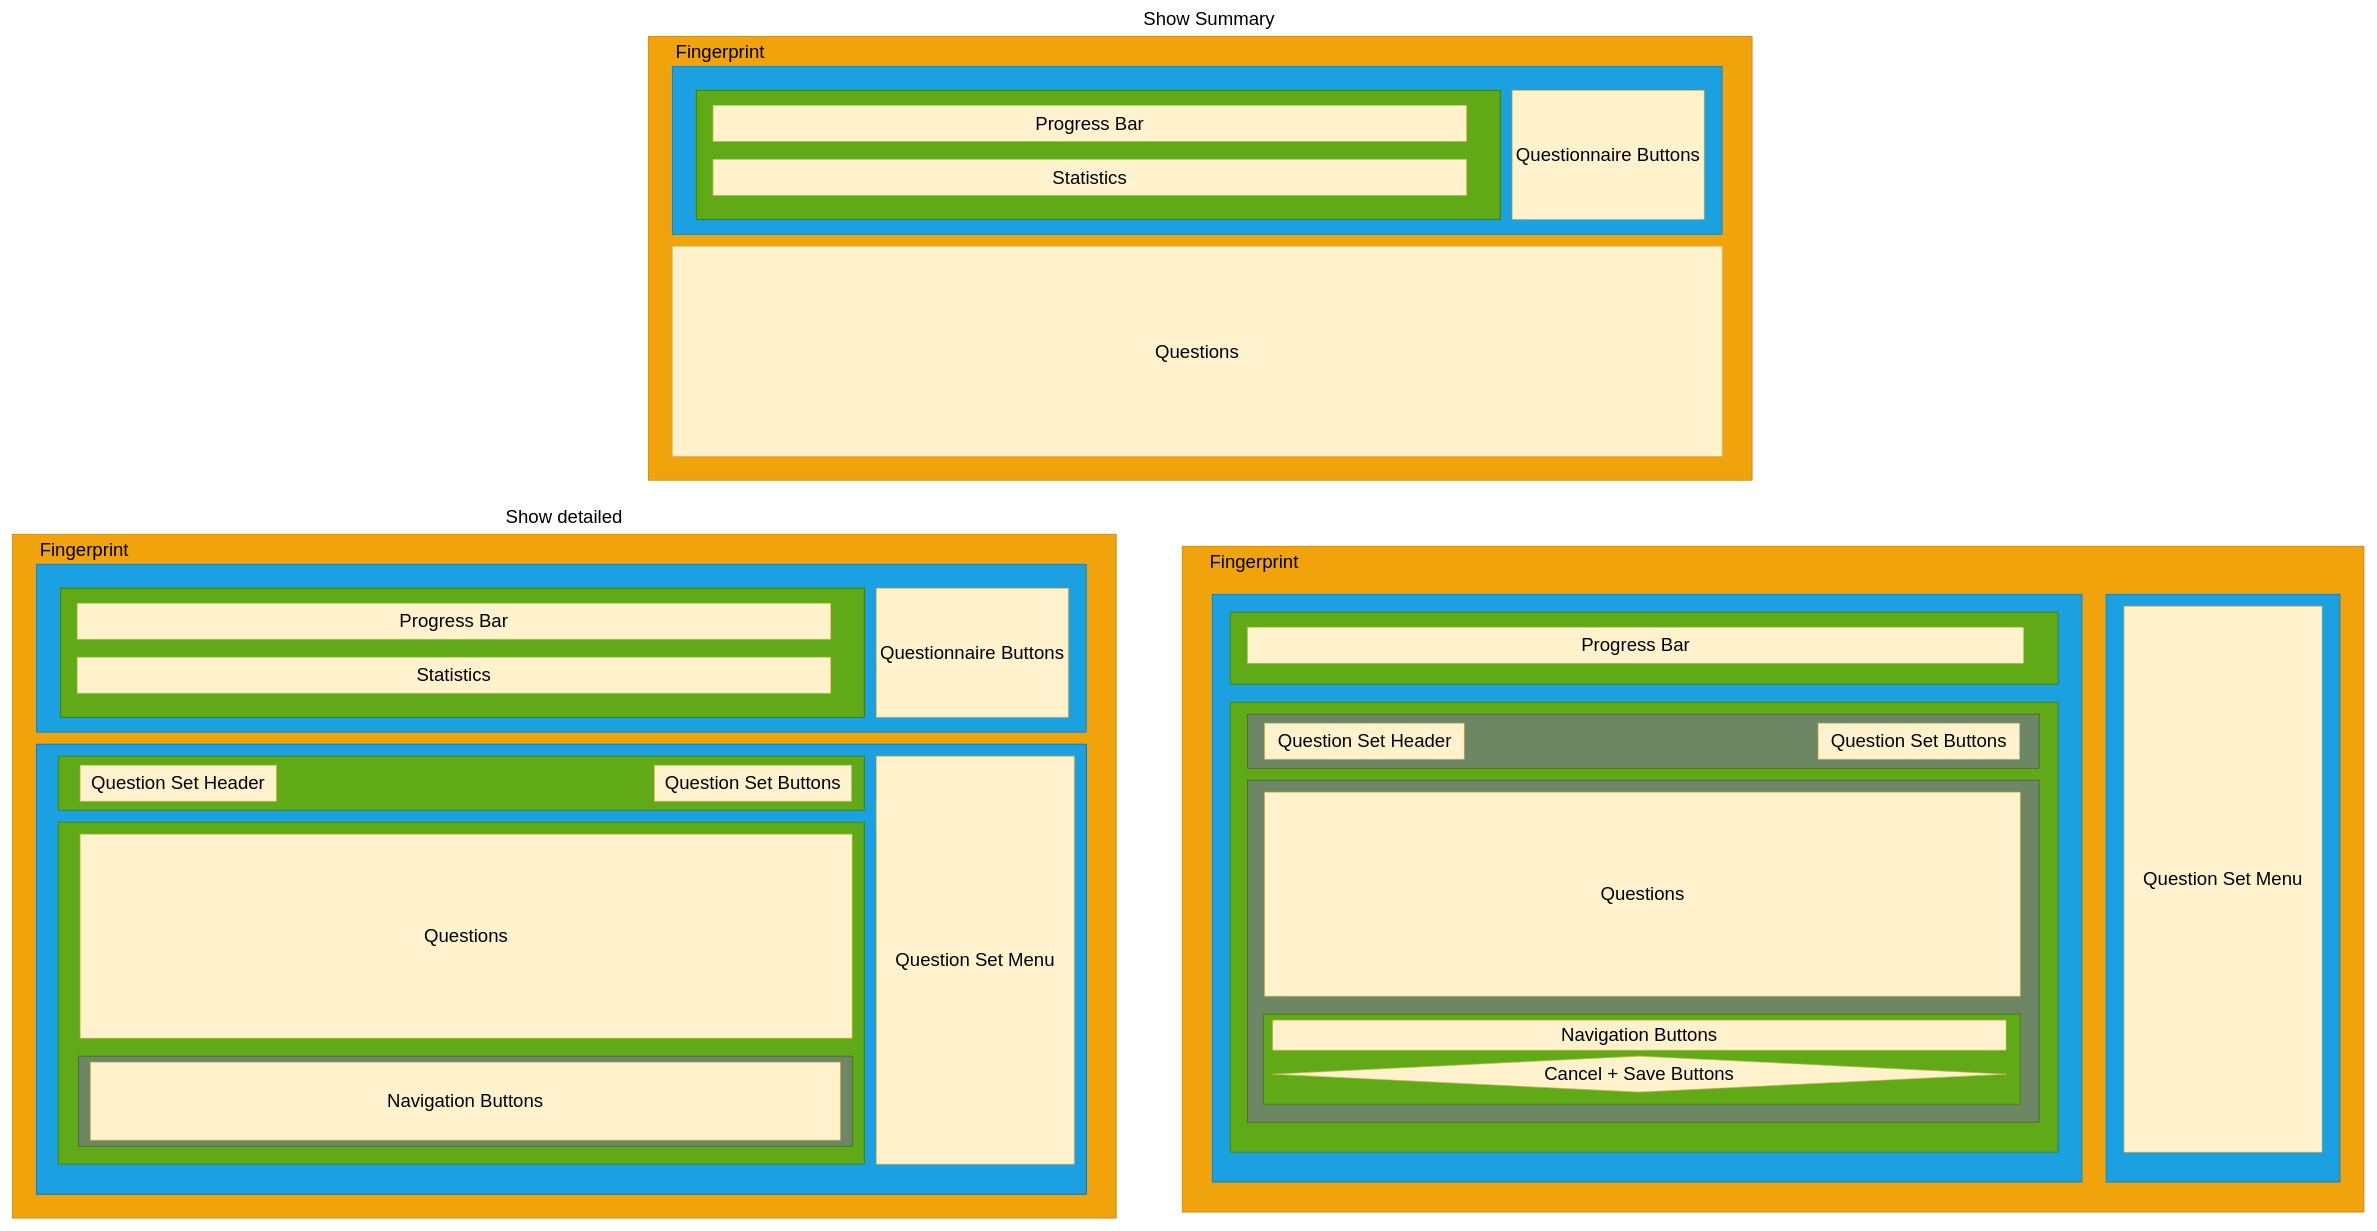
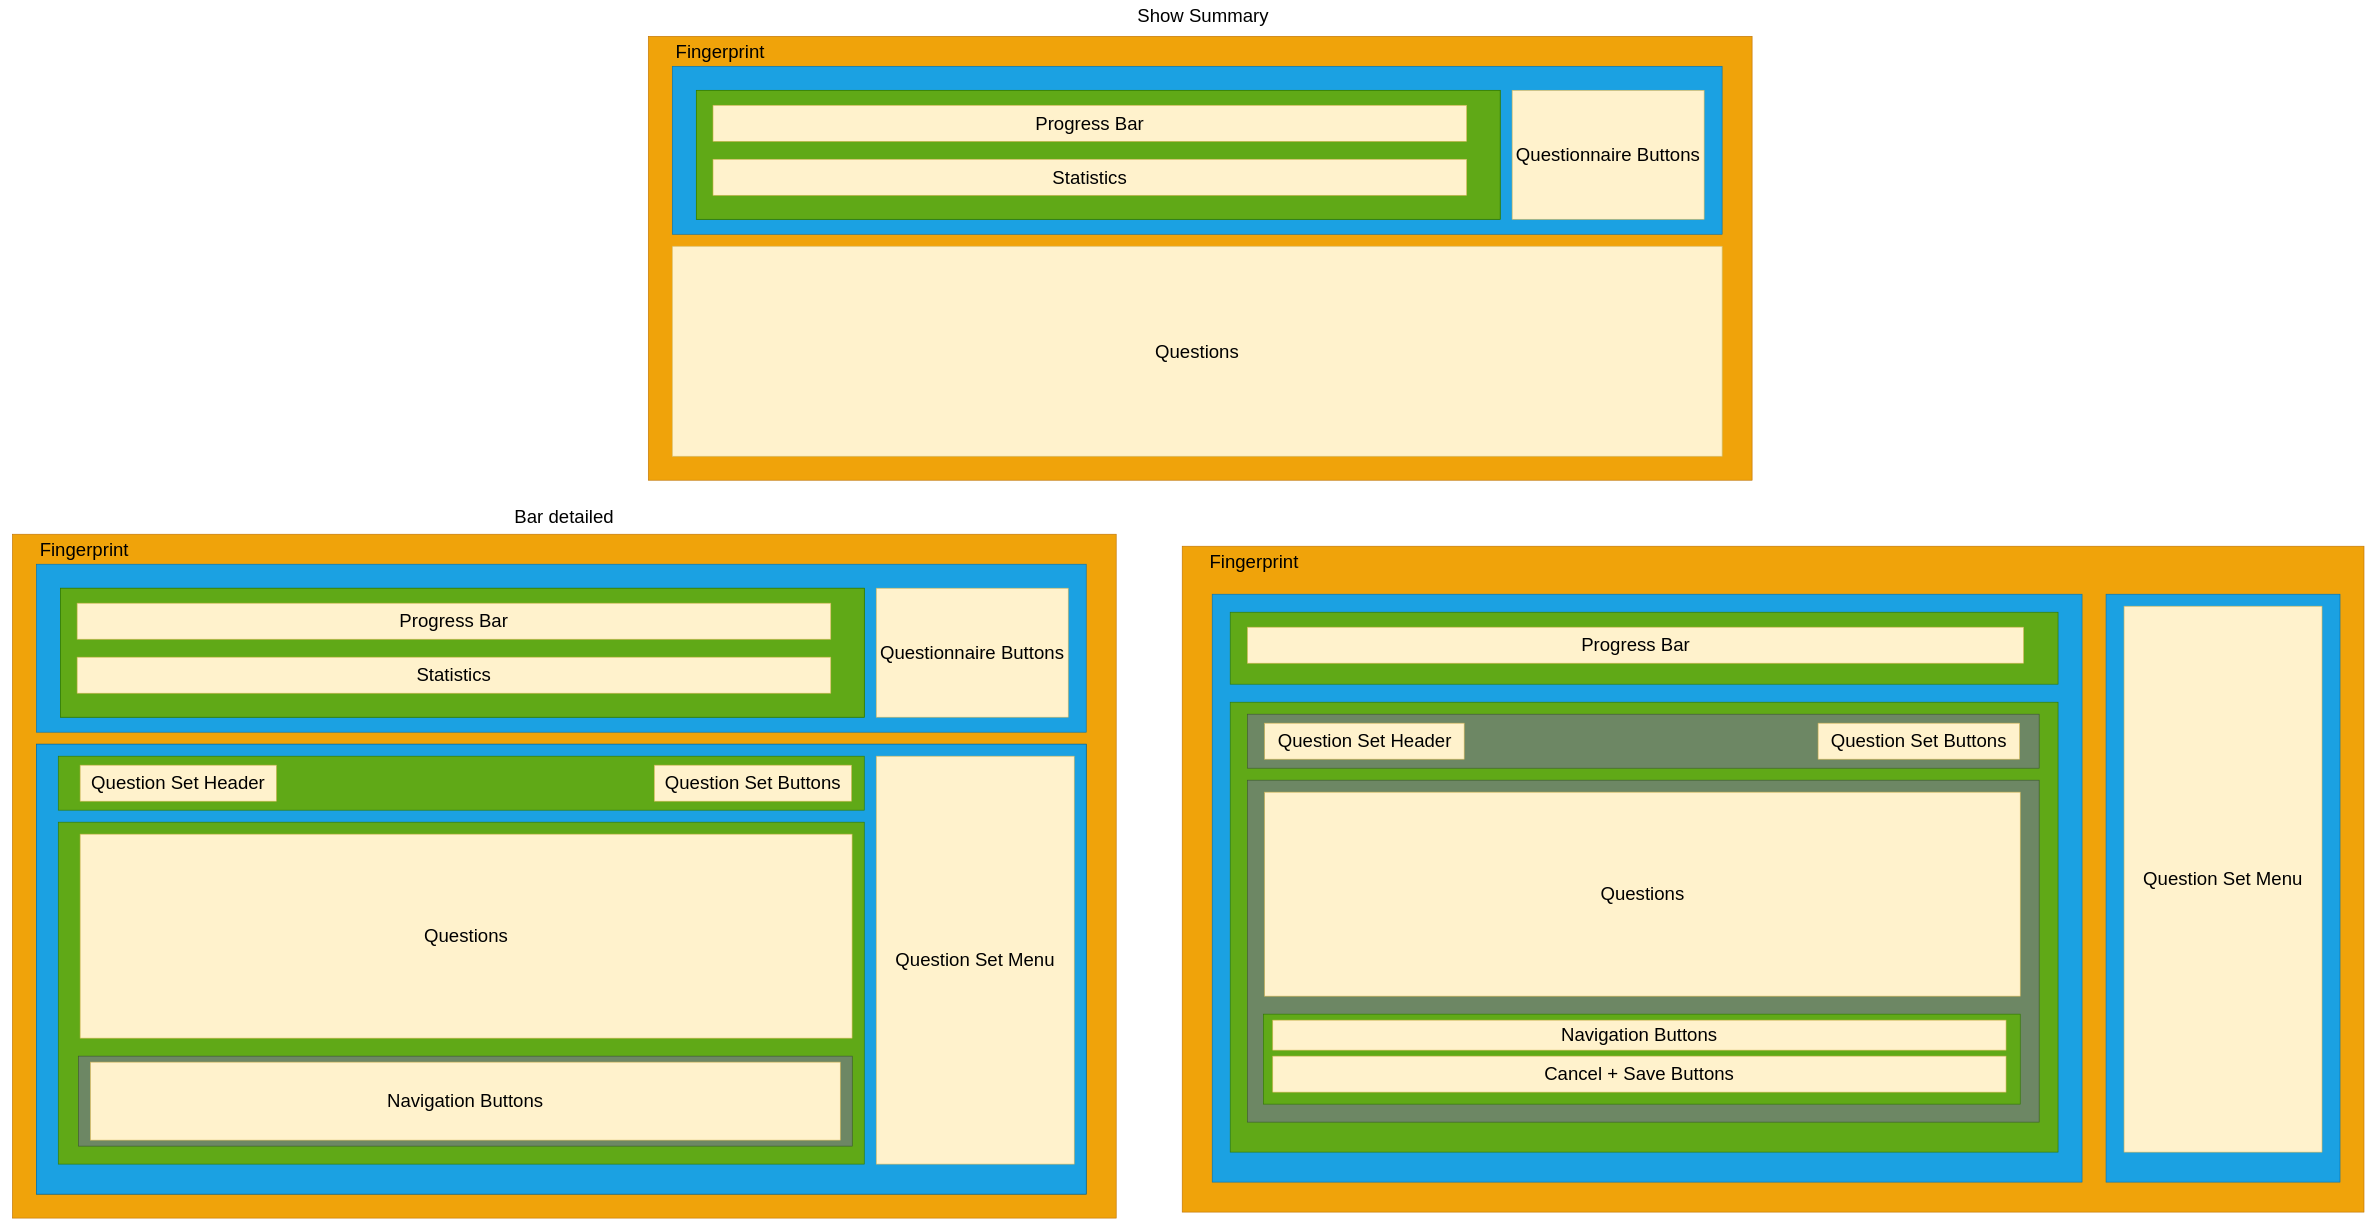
node "Show Summary": moved (1209, 18) -> (1203, 15)
node "Show detailed": label "Show detailed" -> "Bar detailed"
node "Cancel + Save Buttons": shape diamond -> rectangle
